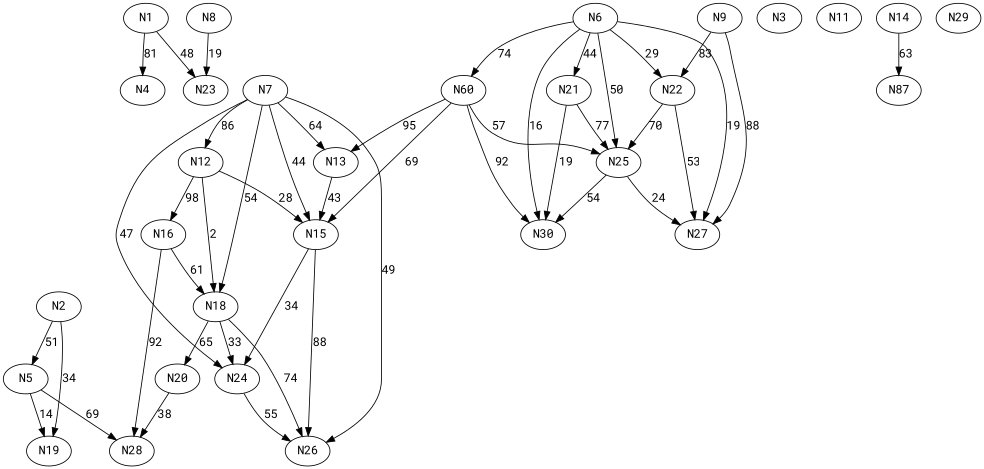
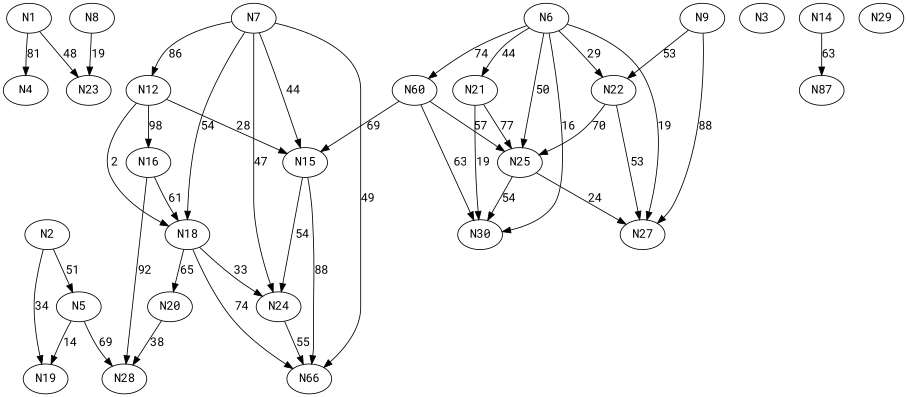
node "N11": removed
edge "N9" -> "N22": label "83" -> "53"
node "N13": removed
edge "N60" -> "N30": label "92" -> "63"
edge "N15" -> "N24": label "34" -> "54"
node "N26": label "N26" -> "N66"
